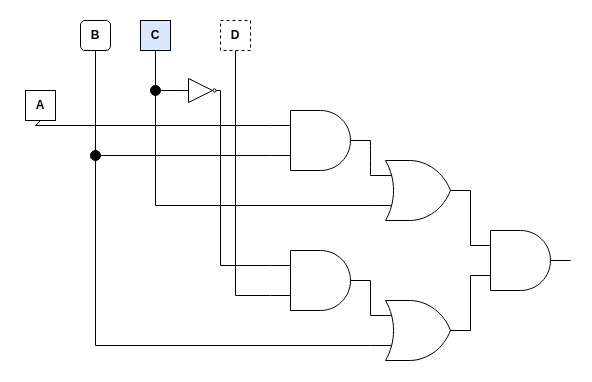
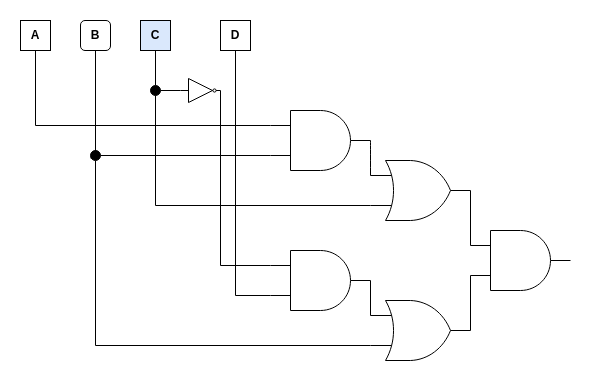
node "D": style dashed -> solid
node "A": moved (41, 106) -> (36, 36)
